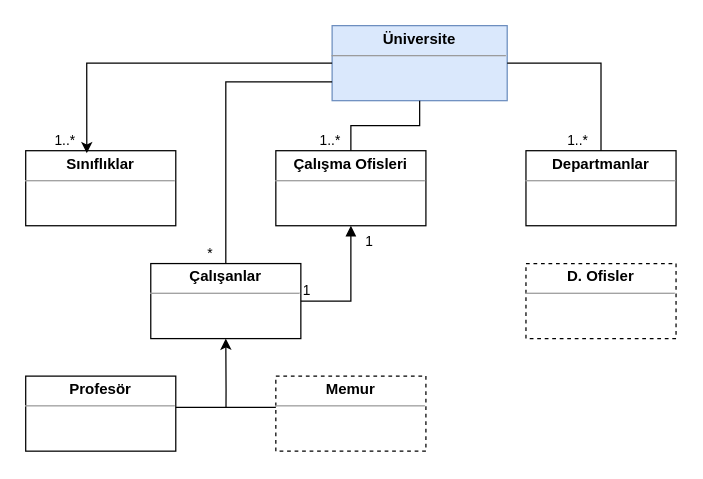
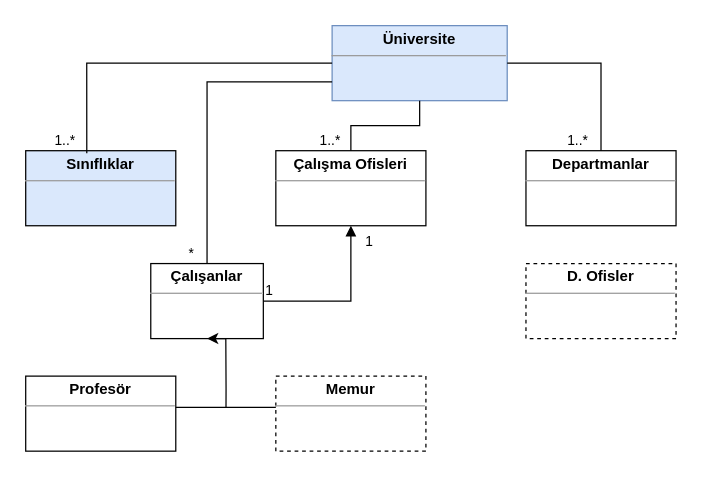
edge "Üniversite" -> "Sınıflıklar": arrowhead classic -> none
node "Sınıflıklar": fillcolor #ffffff -> #dae8fc
node "Çalışanlar": size 150x75 -> 113x75
